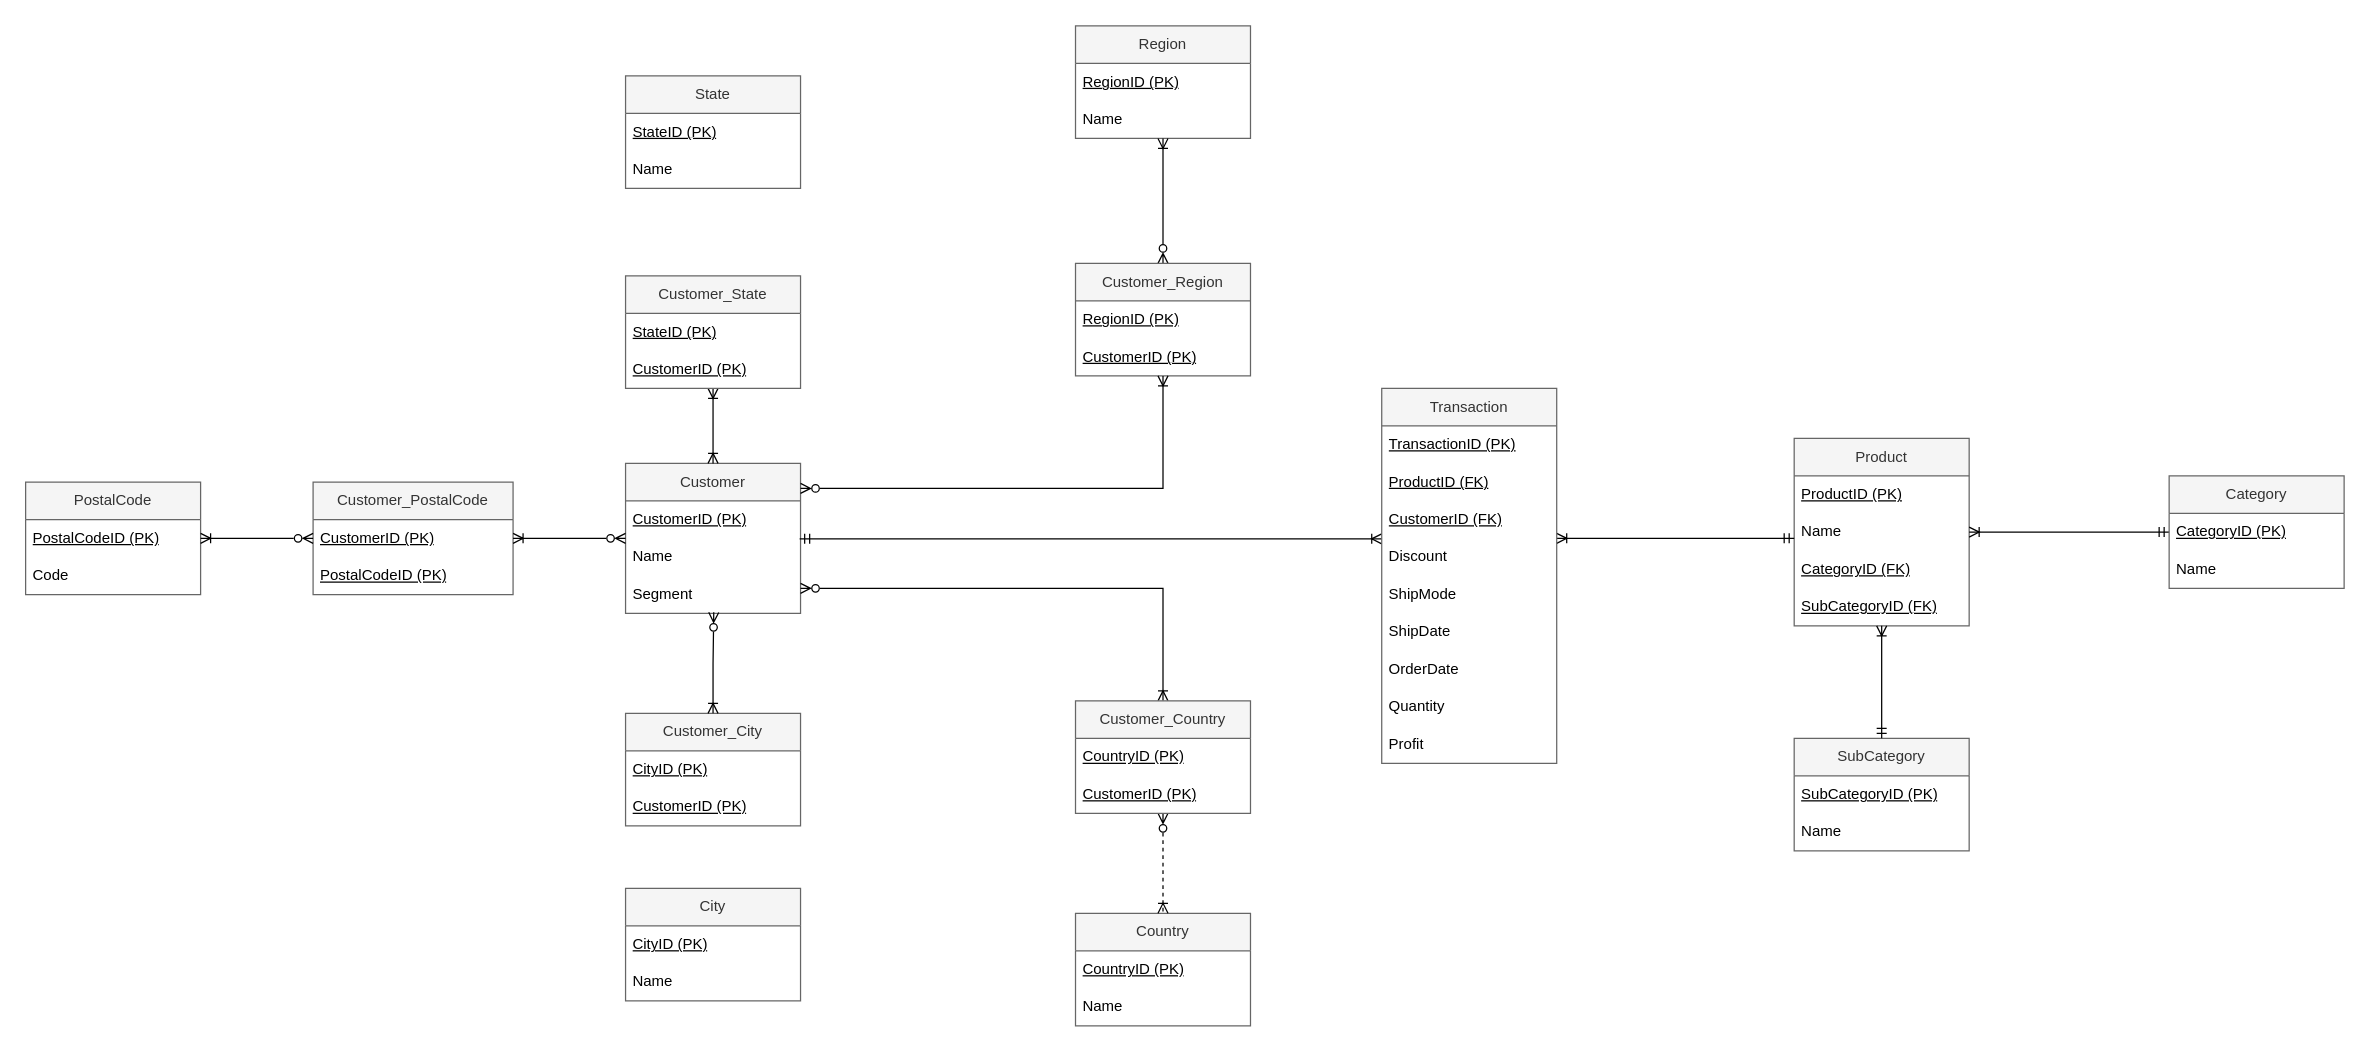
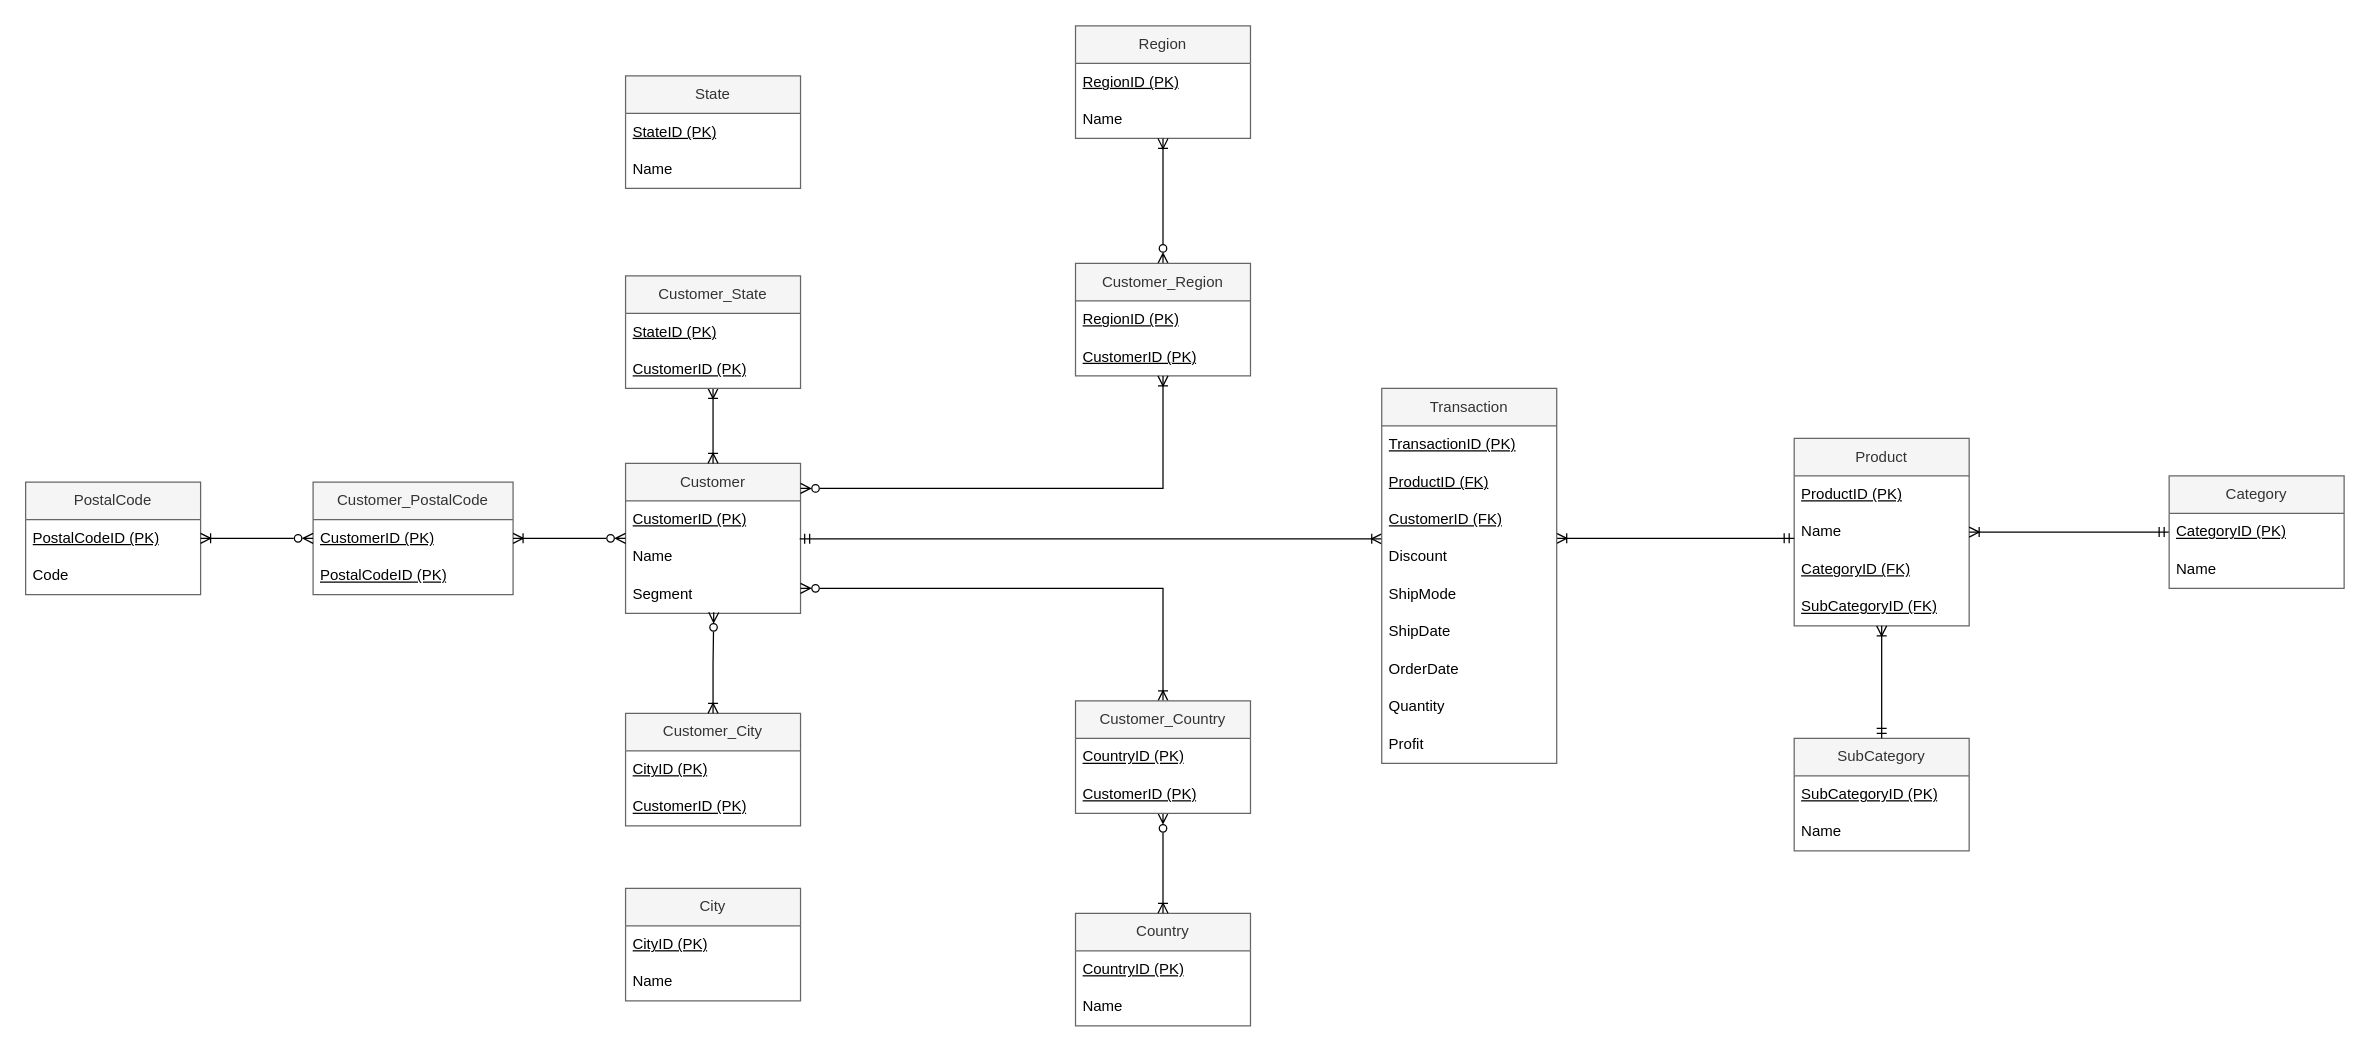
edge "Customer_Country" -- "Country": style dashed -> solid
